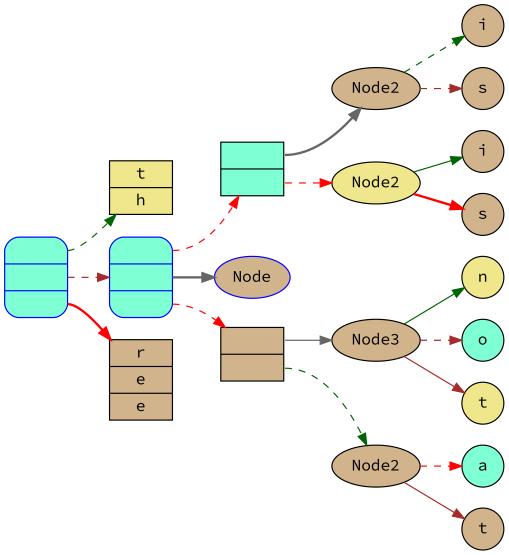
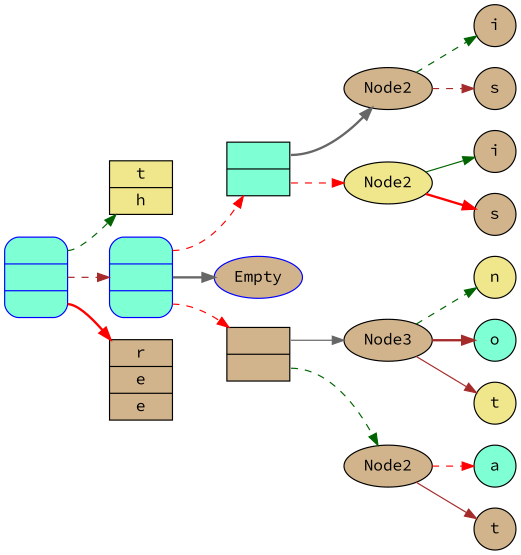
node "Node": label "Node" -> "Empty"
edge "Node3" -> "n": style solid -> dashed
edge "Node3" -> "o": style dashed -> bold
